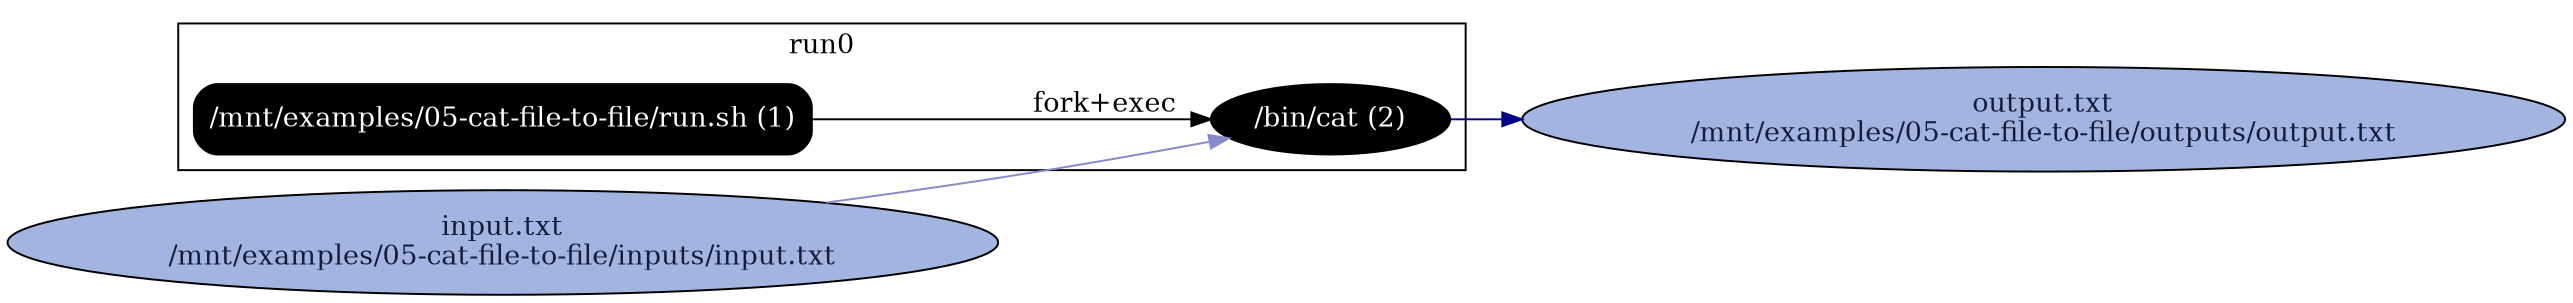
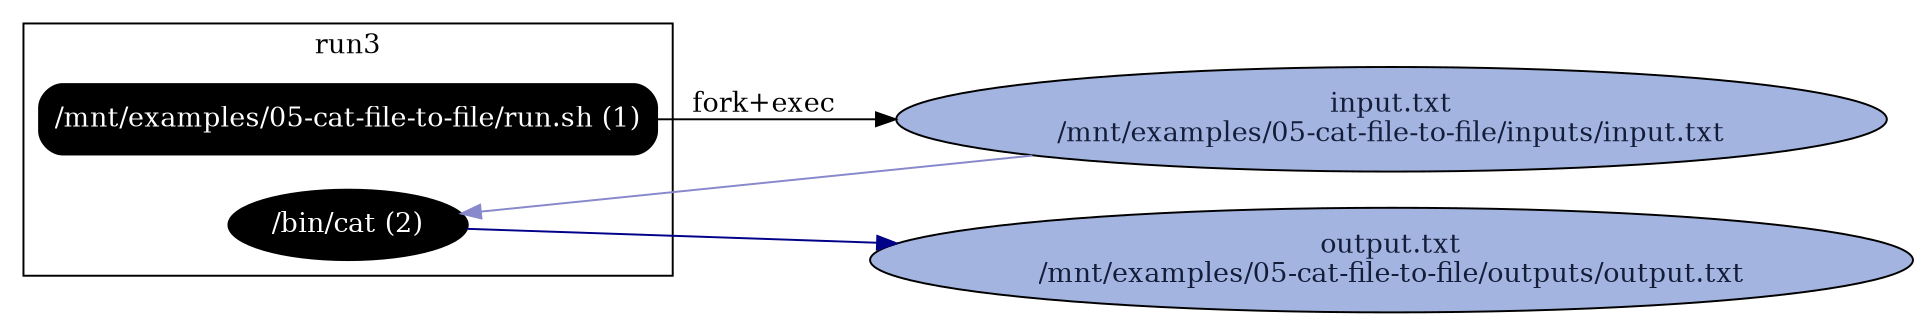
cluster "run0": label "run0" -> "run3"
edge "/mnt/examples/05-cat-file-to-file/run.sh (1)" -> "/bin/cat (2)": now "/mnt/examples/05-cat-file-to-file/run.sh (1)" -> "input.txt /mnt/examples/05-cat-file-to-file/inputs/input.txt"
